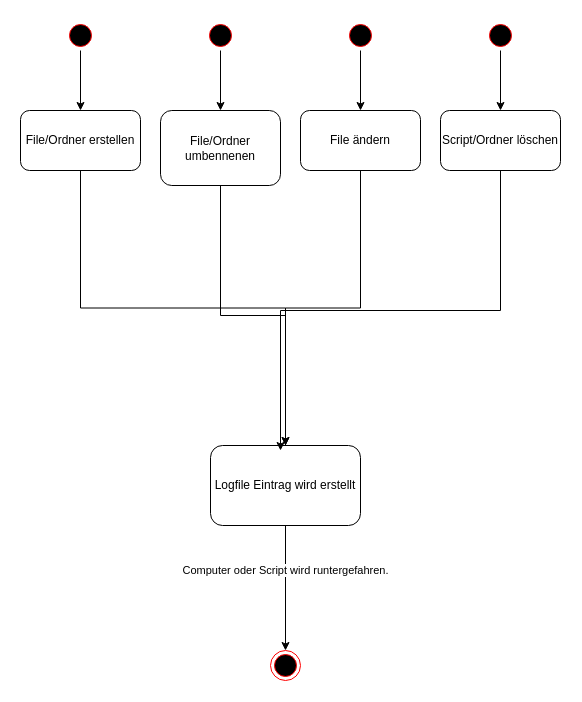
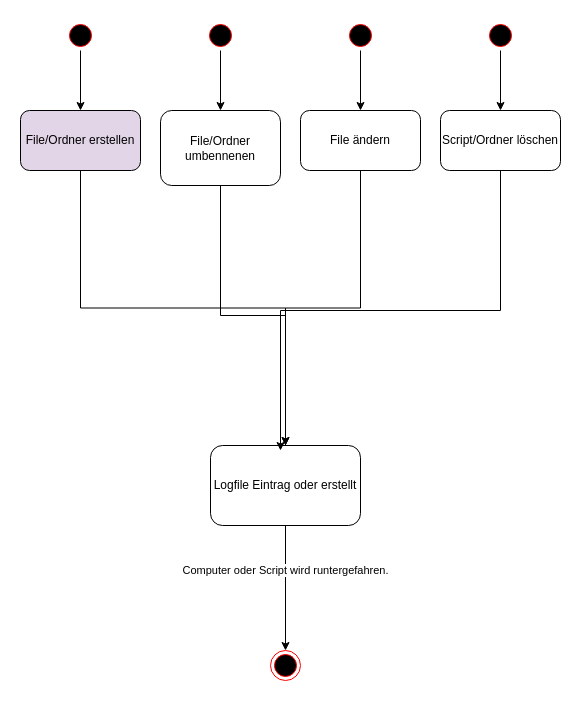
node "File/Ordner erstellen": fillcolor #ffffff -> #e1d5e7
node "Logfile Eintrag wird erstellt": label "Logfile Eintrag wird erstellt" -> "Logfile Eintrag oder erstellt"
